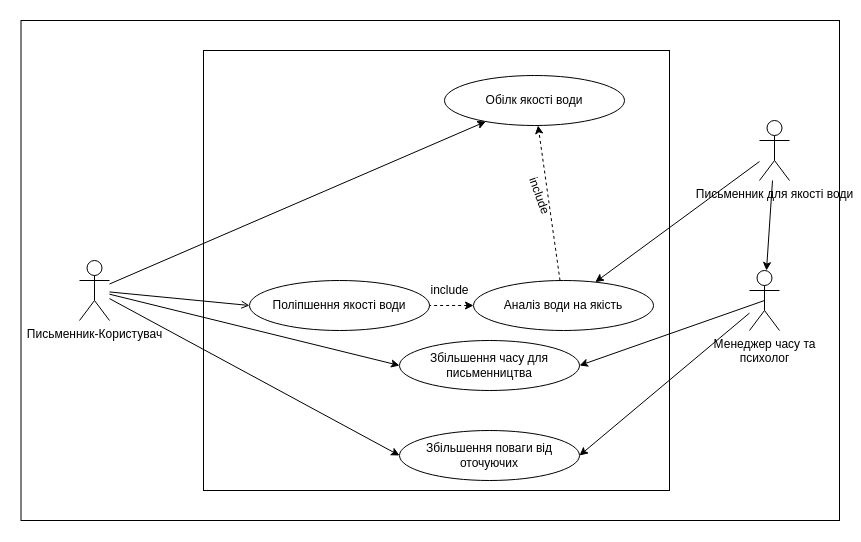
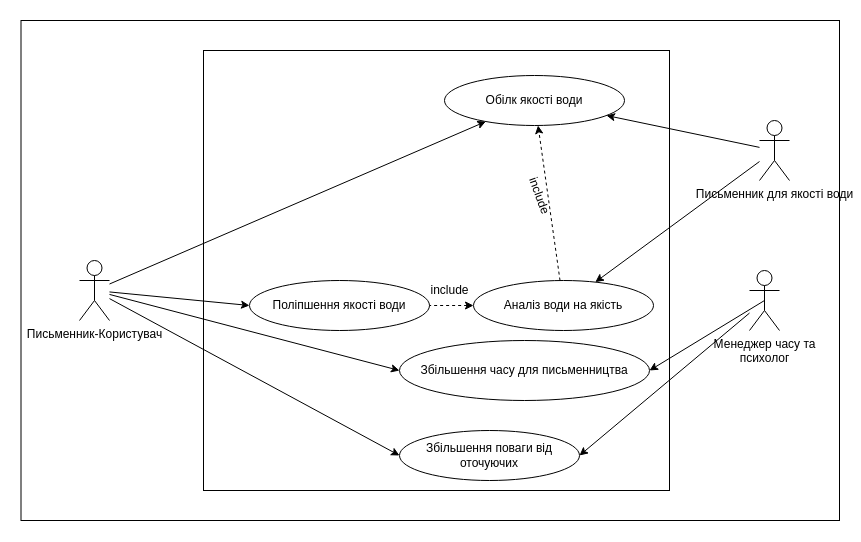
edge "Письменник для якості води" -> "Менеджер часу та психолог": now "Письменник для якості води" -> "Обілк якості води"
edge "Письменник-Користувач" -> "Поліпшення якості води": arrowhead open -> classic
node "Збільшення часу для письменництва": size 180x50 -> 250x60
